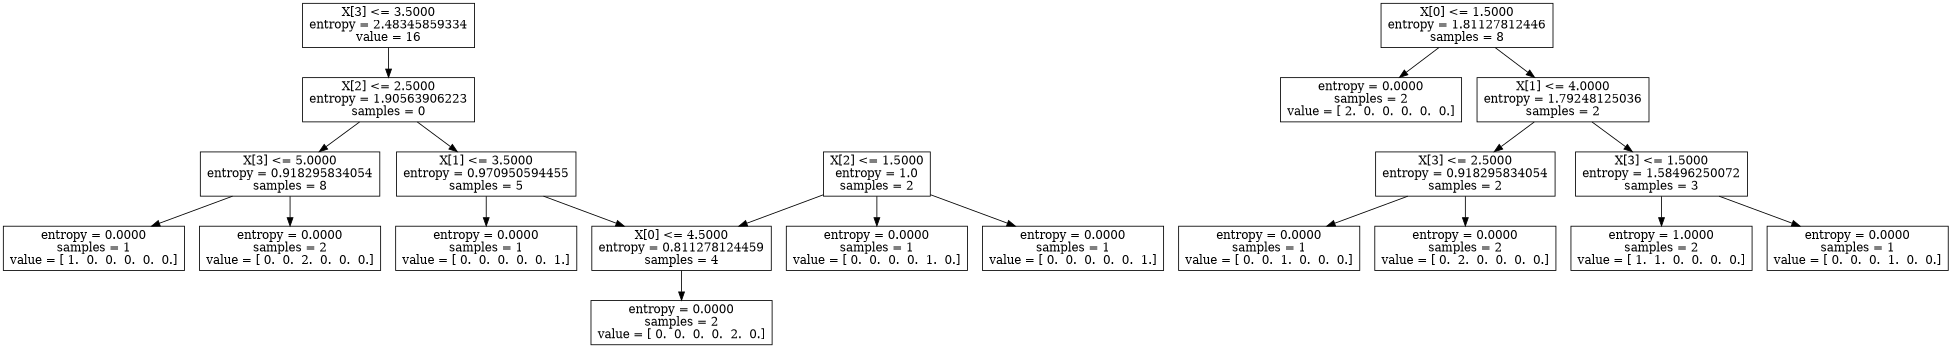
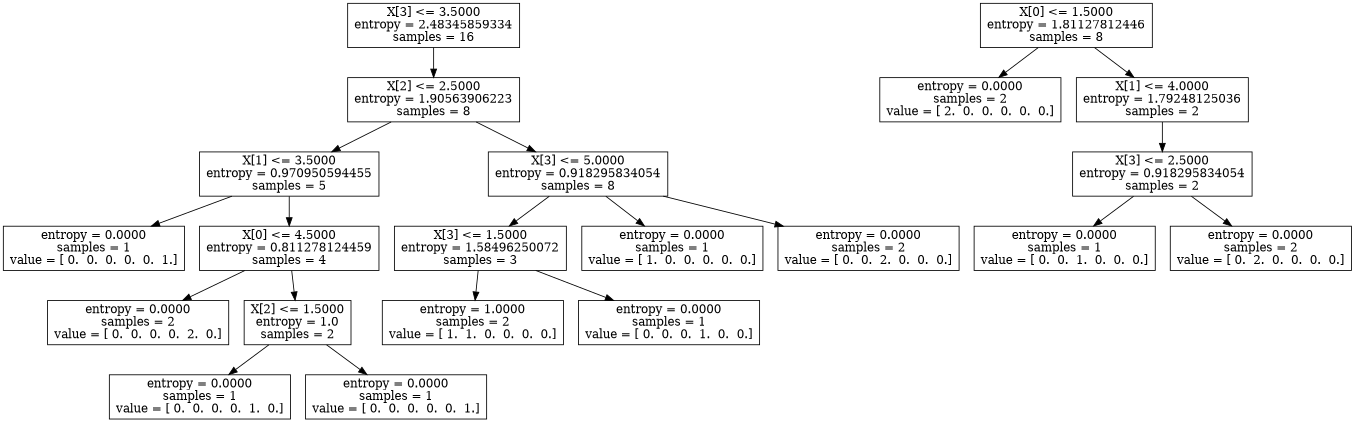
node "X[3] <= 3.5000 entropy = 2.48345859334 value = 16": label "X[3] <= 3.5000 entropy = 2.48345859334 value = 16" -> "X[3] <= 3.5000 entropy = 2.48345859334 samples = 16"
node "X[2] <= 2.5000 entropy = 1.90563906223 samples = 0": label "X[2] <= 2.5000 entropy = 1.90563906223 samples = 0" -> "X[2] <= 2.5000 entropy = 1.90563906223 samples = 8"
edge "X[1] <= 4.0000 entropy = 1.79248125036 samples = 2" -> "X[3] <= 1.5000 entropy = 1.58496250072 samples = 3": now "X[3] <= 5.0000 entropy = 0.918295834054 samples = 8" -> "X[3] <= 1.5000 entropy = 1.58496250072 samples = 3"
edge "X[2] <= 1.5000 entropy = 1.0 samples = 2" -> "X[0] <= 4.5000 entropy = 0.811278124459 samples = 4": reversed
